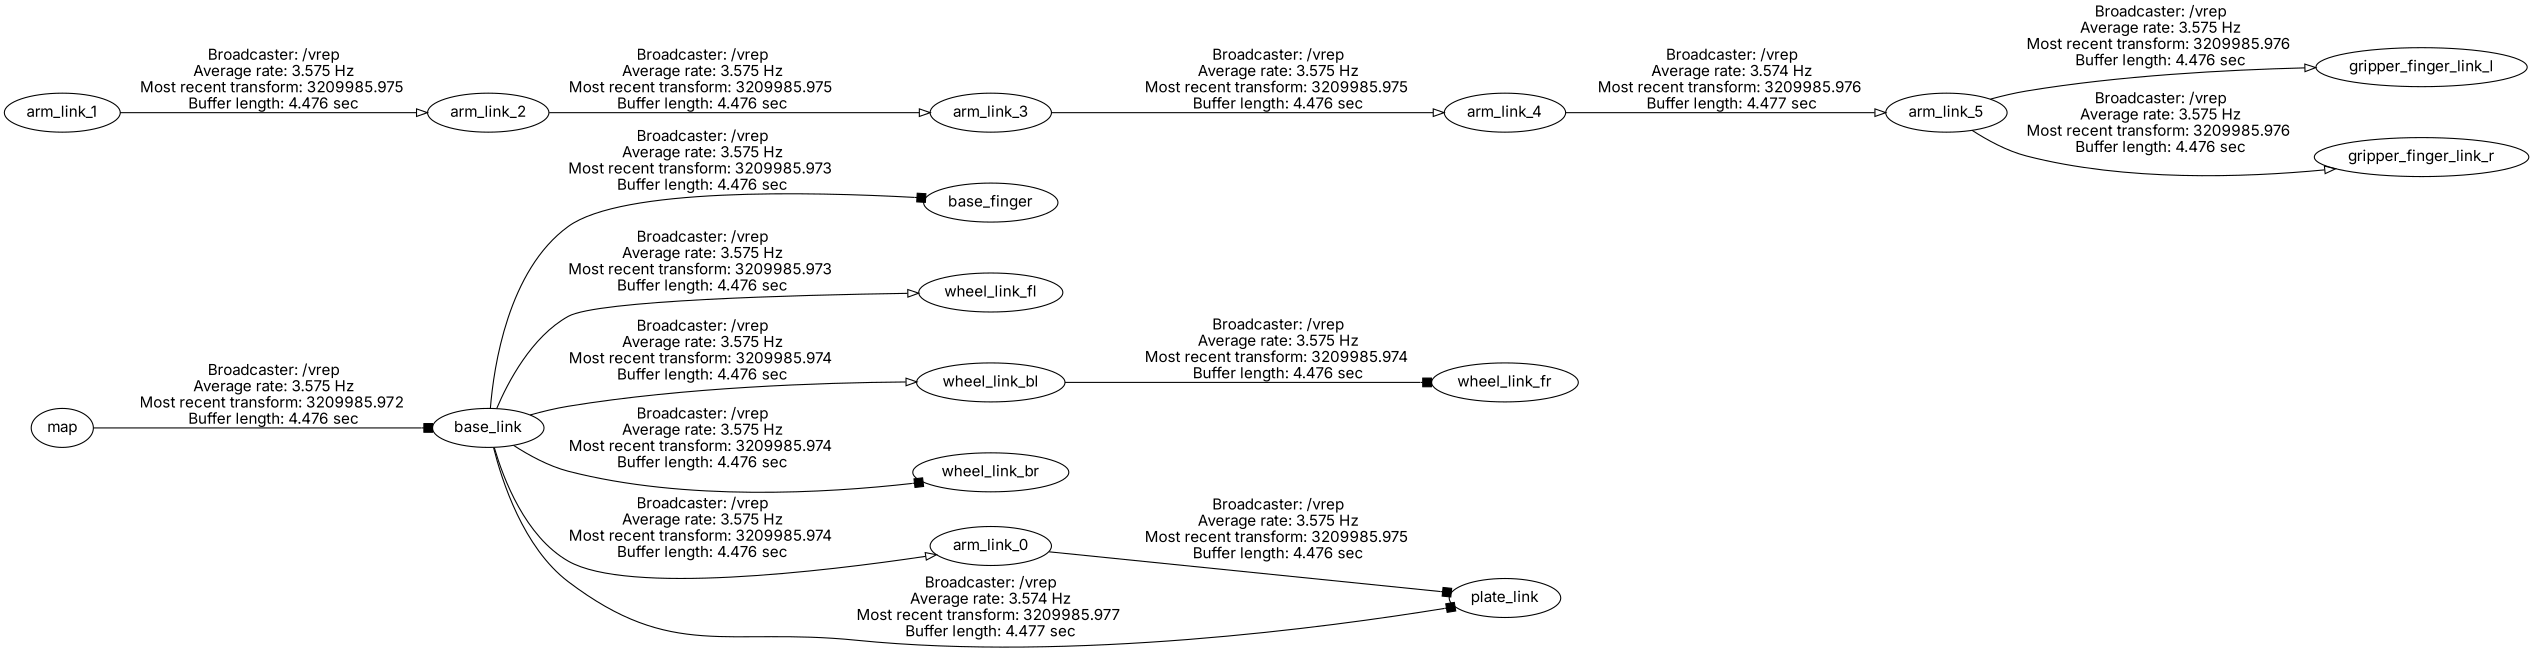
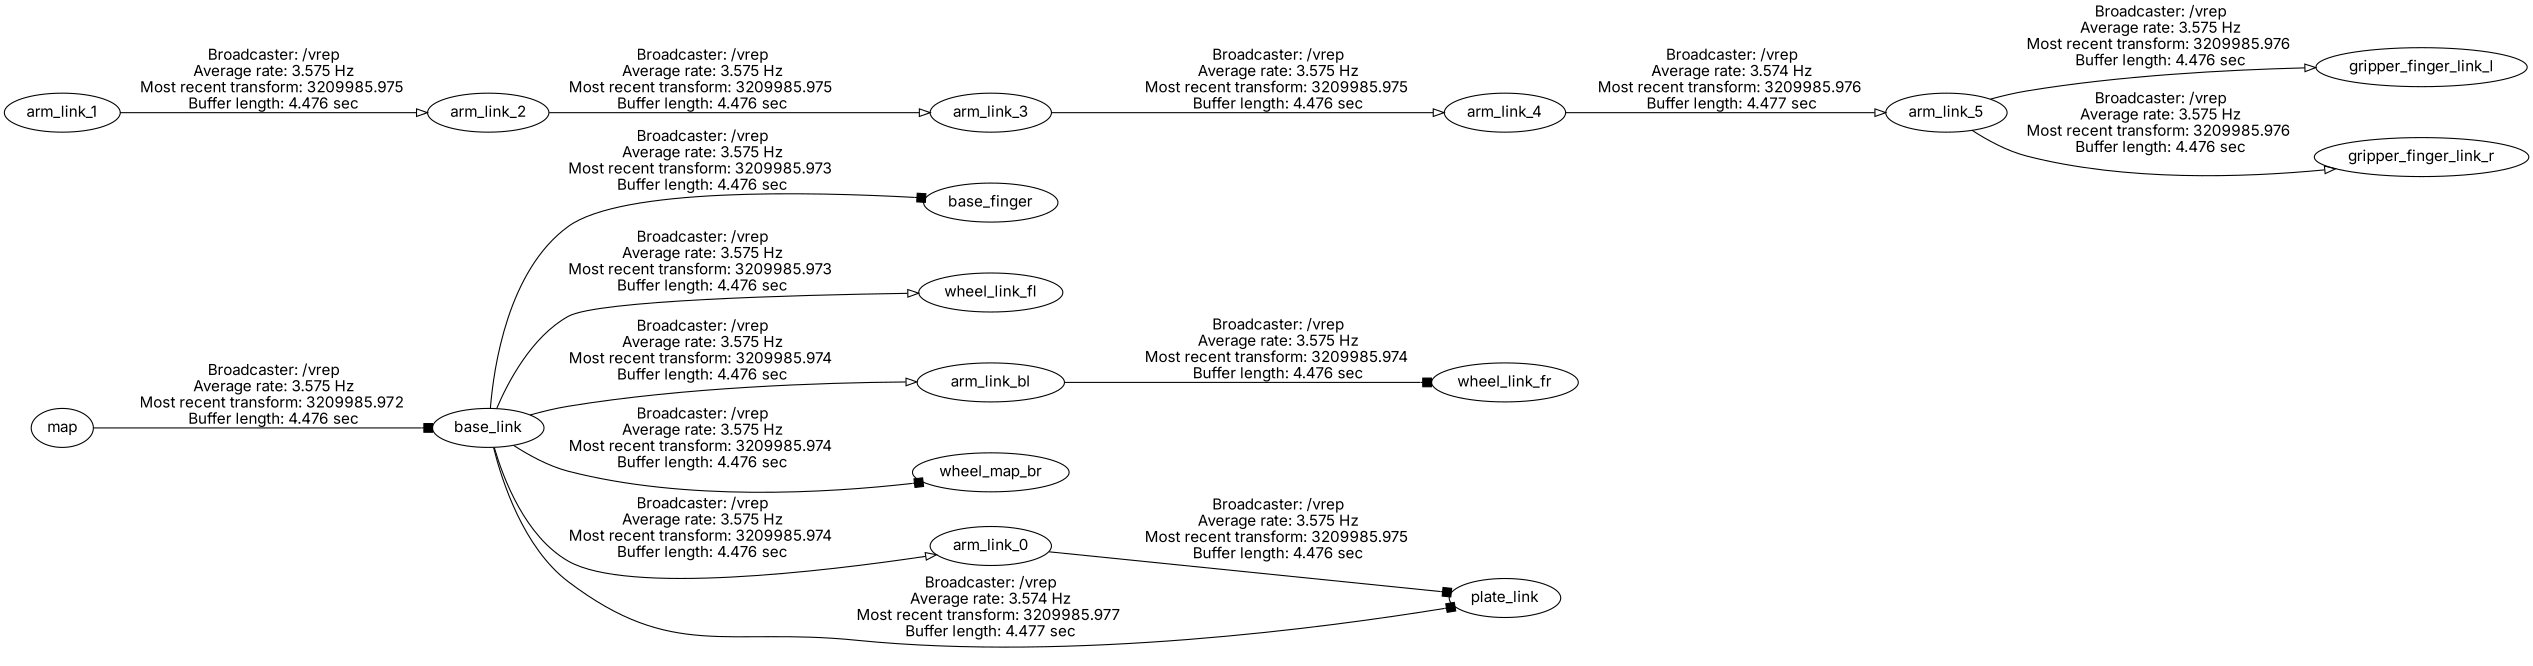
node "wheel_link_bl": label "wheel_link_bl" -> "arm_link_bl"
node "wheel_link_br": label "wheel_link_br" -> "wheel_map_br"
